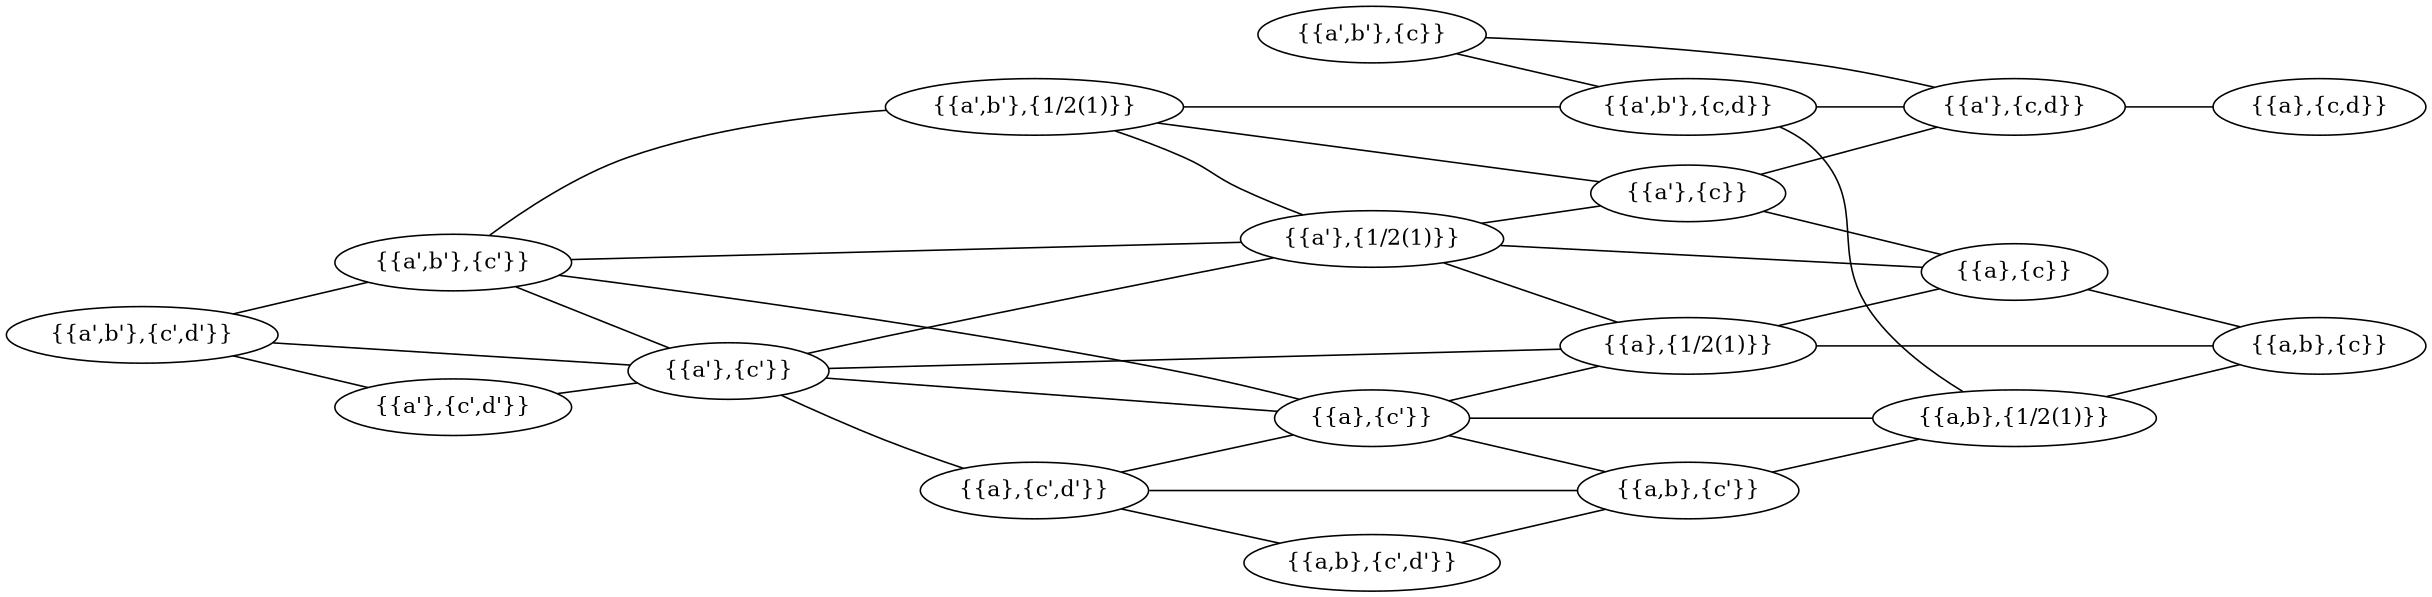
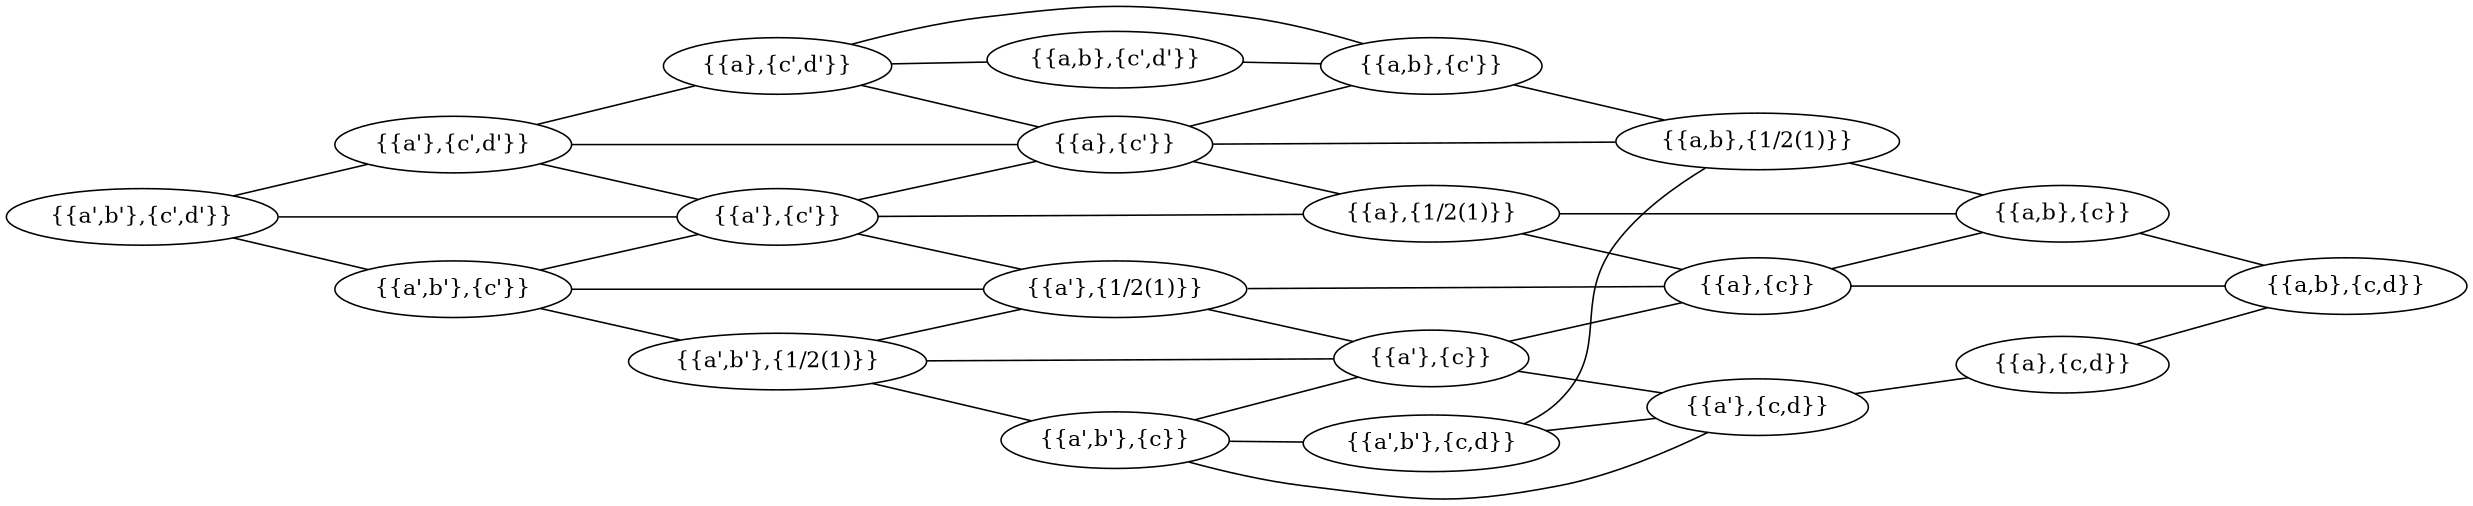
edge "{{a',b'},{1/2(1)}}" -- "{{a',b'},{c,d}}": now "{{a',b'},{1/2(1)}}" -- "{{a',b'},{c}}"
node "{{a,b},{c,d}}": added
edge "{{a'},{1/2(1)}}" -- "{{a},{1/2(1)}}": removed
edge "{{a',b'},{c'}}" -- "{{a},{c'}}": now "{{a'},{c',d'}}" -- "{{a},{c'}}"
edge "{{a'},{c}}" -- "{{a',b'},{c}}": added
edge "{{a'},{c'}}" -- "{{a},{c',d'}}": now "{{a'},{c',d'}}" -- "{{a},{c',d'}}"
